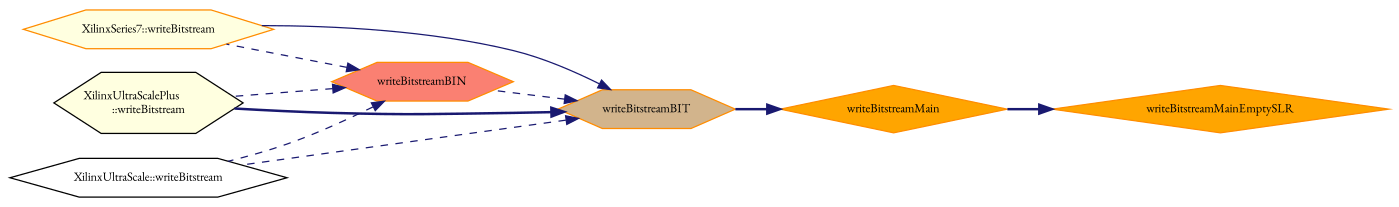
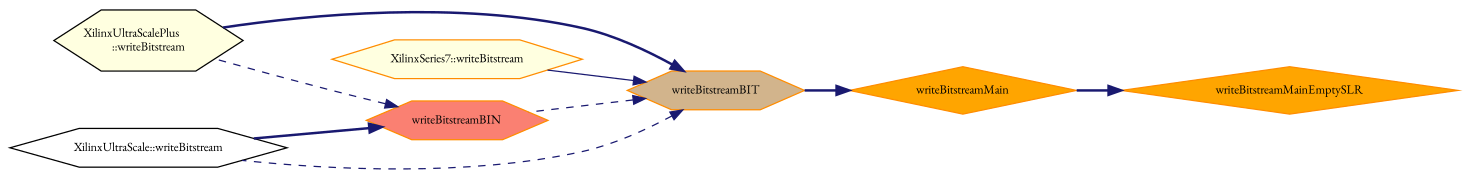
edge "XilinxSeries7::writeBitstream" -> "writeBitstreamBIN": removed
edge "XilinxUltraScale::writeBitstream" -> "writeBitstreamBIN": style dashed -> bold
